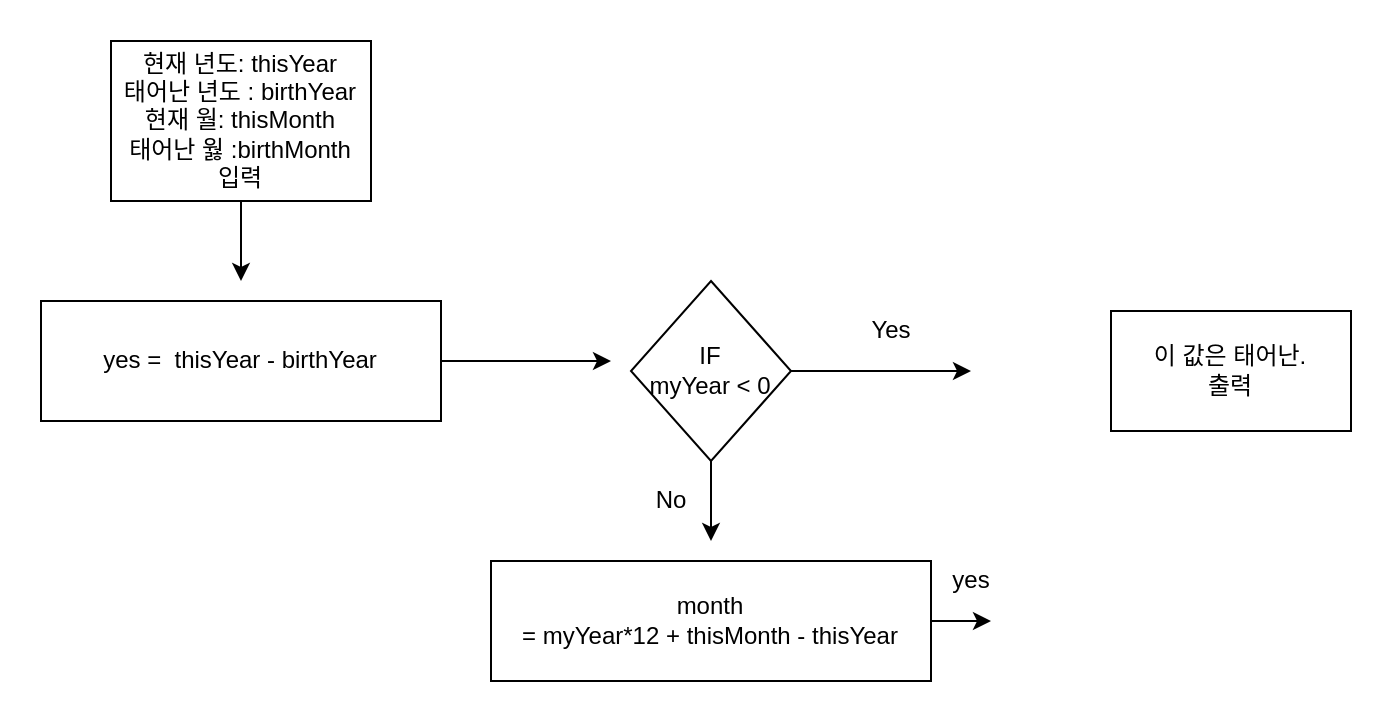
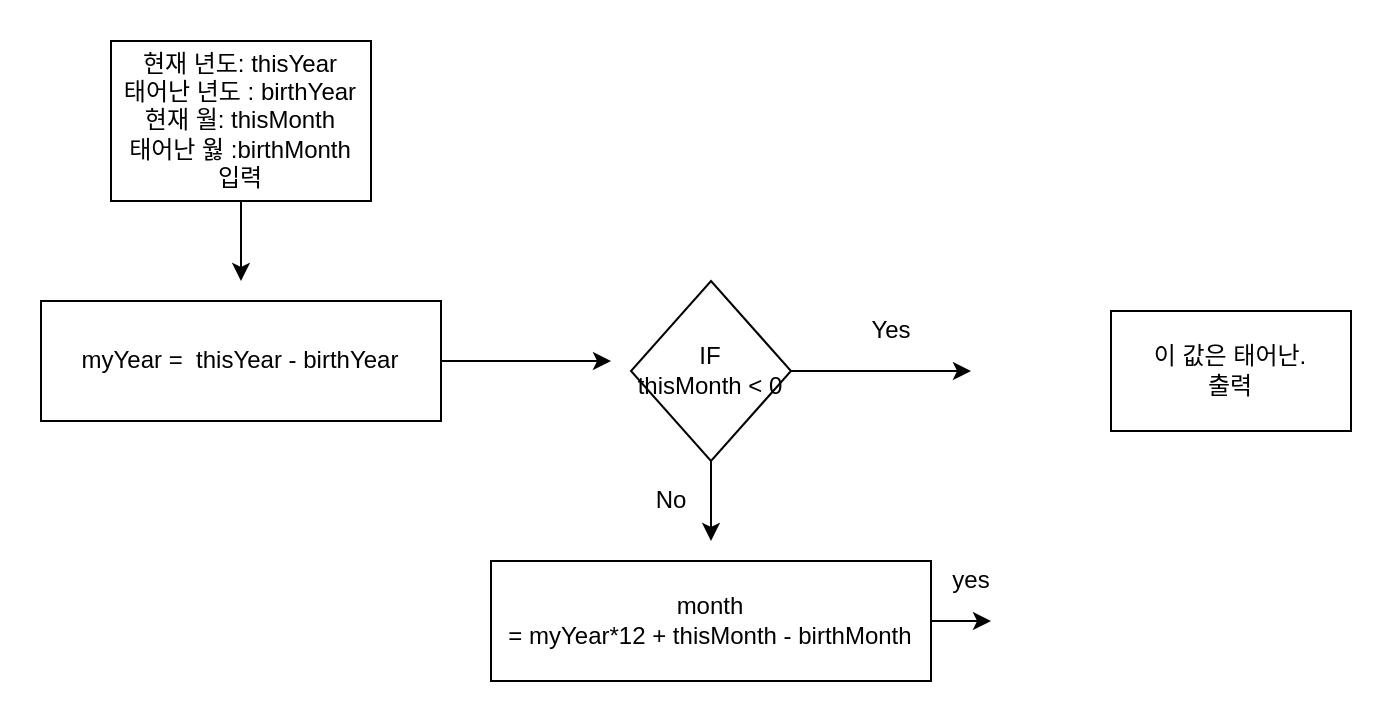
node "yes = thisYear - birthYear": label "yes = thisYear - birthYear" -> "myYear = thisYear - birthYear"
node "IF myYear < 0": label "IF myYear < 0" -> "IF thisMonth < 0"
node "month = myYear*12 + thisMonth - thisYear": label "month = myYear*12 + thisMonth - thisYear" -> "month = myYear*12 + thisMonth - birthMonth"
